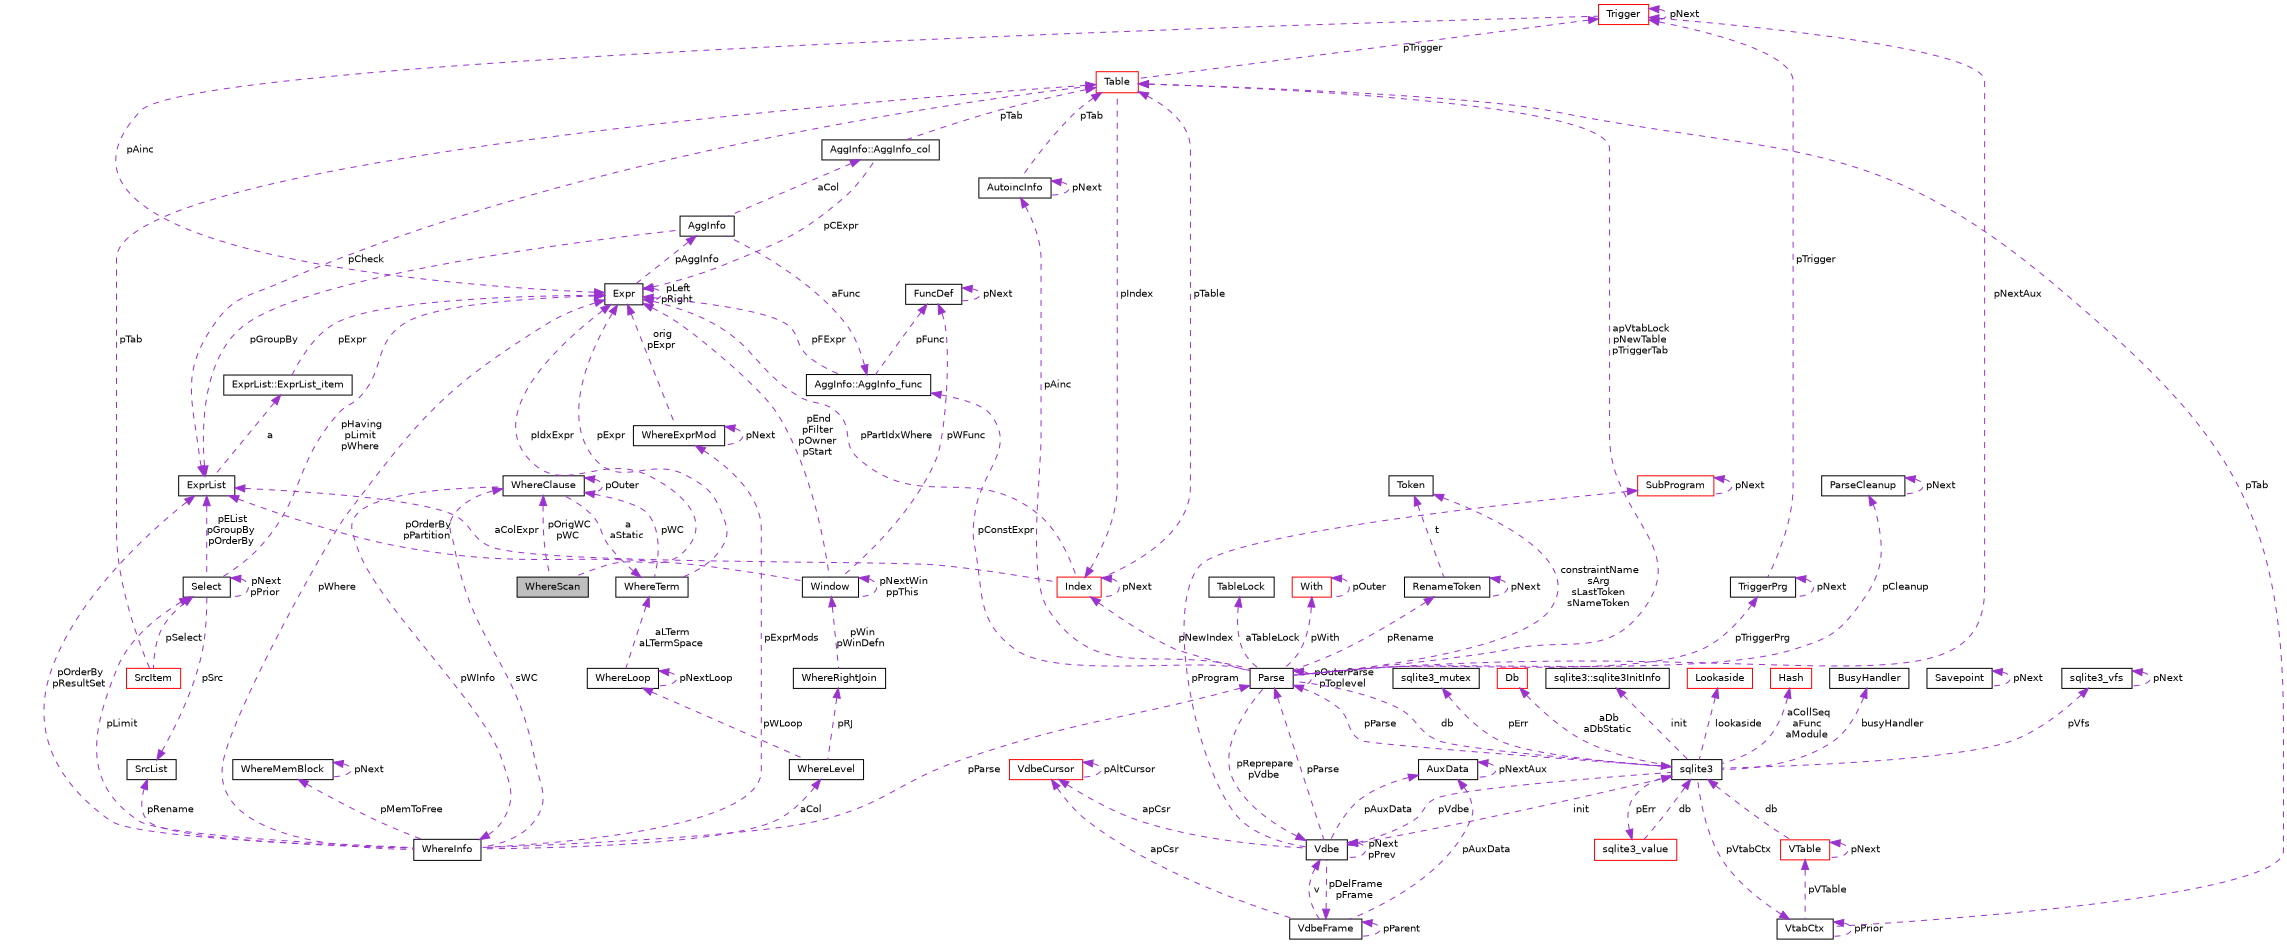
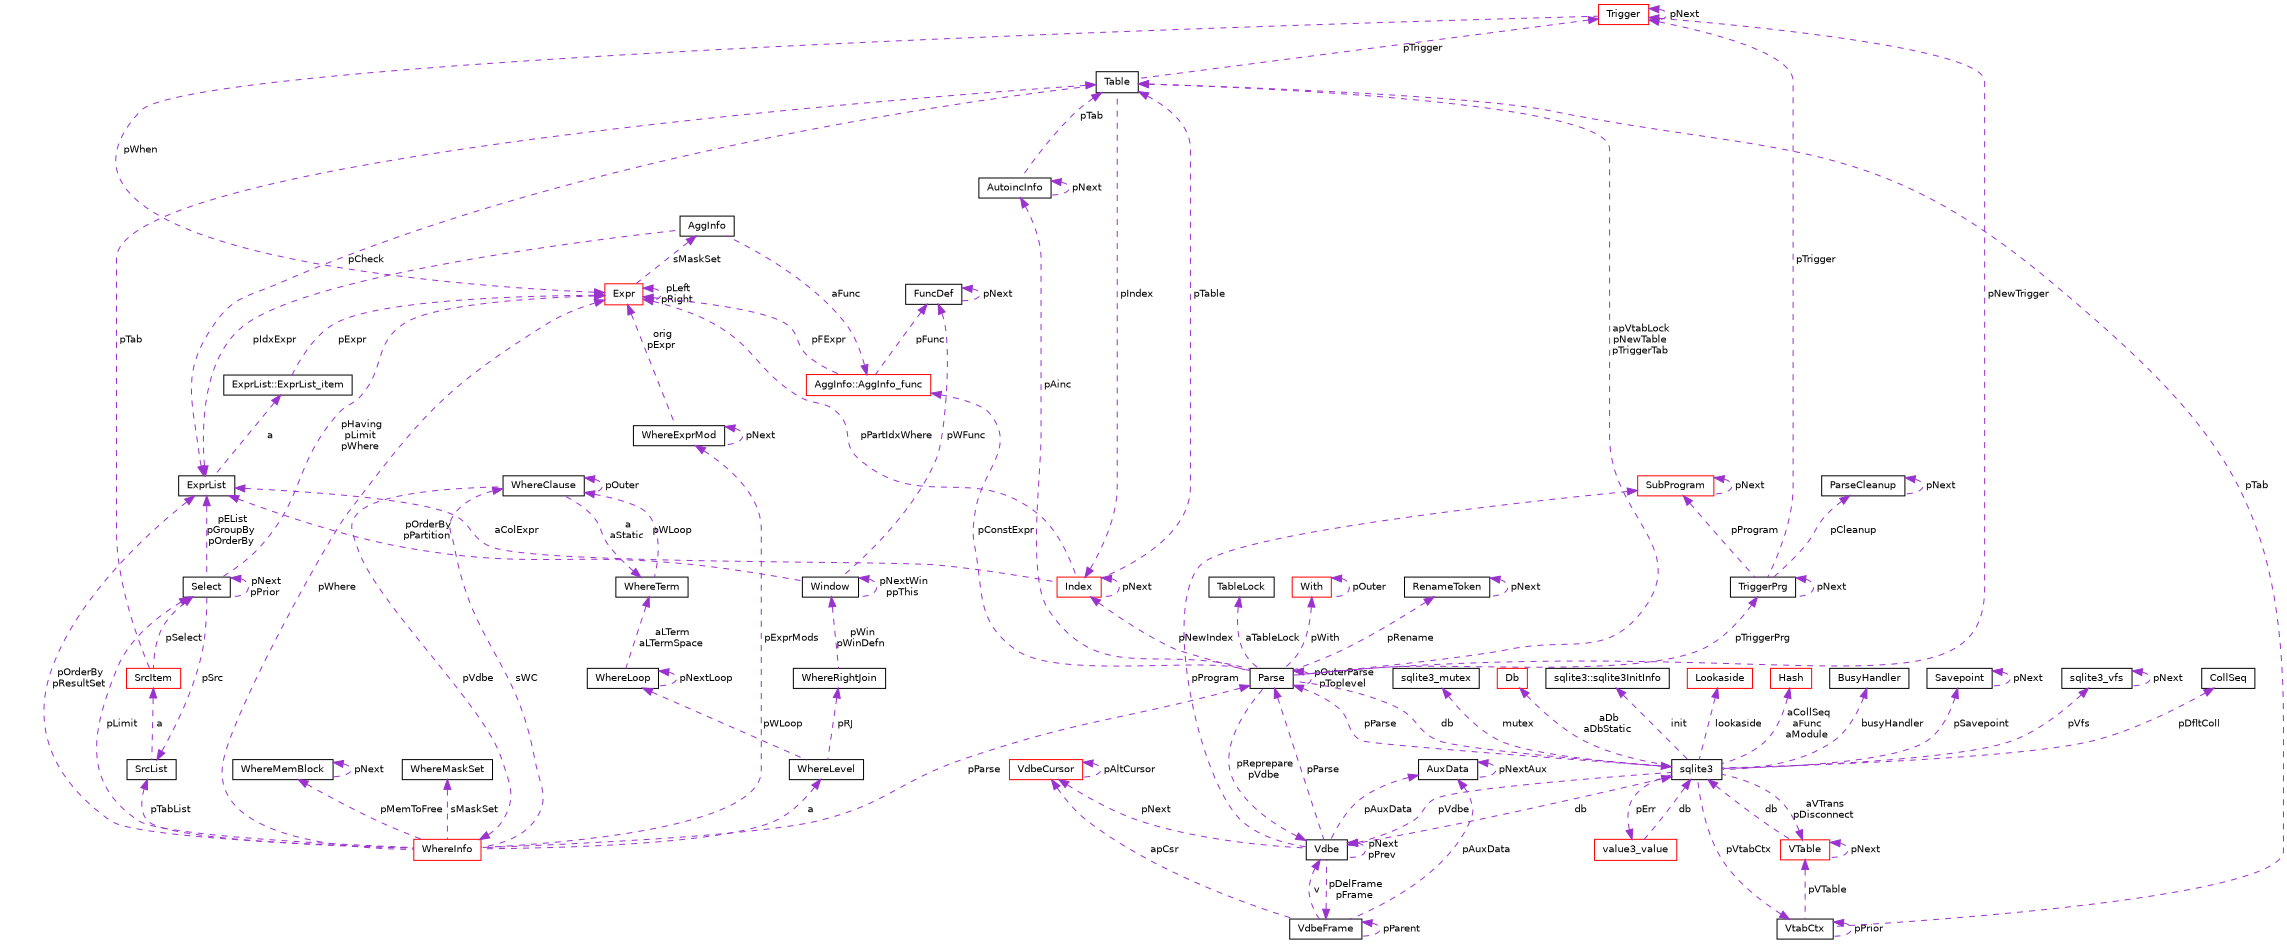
node "Table": color red -> black
edge "Trigger" -> "Expr": label " pAinc" -> " pWhen"
node "AggInfo::AggInfo_col": removed
edge "Expr" -> "AggInfo": label " pAggInfo" -> " sMaskSet"
node "Expr": color black -> red
edge "Parse" -> "Trigger": label " pNextAux" -> " pNewTrigger"
edge "AggInfo" -> "ExprList": label " pGroupBy" -> " pIdxExpr"
node "AggInfo::AggInfo_func": color black -> red
edge "Window" -> "Expr": removed, label "pEnd pFilter pOwner pStart"
edge "WhereTerm" -> "Expr": removed, label "pExpr"
node "Token": removed
edge "WhereTerm" -> "WhereClause": label " pWC" -> " pWLoop"
edge "TriggerPrg" -> "SubProgram": added, label "pProgram"
node "WhereScan": removed
edge "Parse" -> "ParseCleanup": now "TriggerPrg" -> "ParseCleanup"
edge "WhereClause" -> "WhereInfo": label " pWInfo" -> " pVdbe"
node "CollSeq": added
edge "sqlite3" -> "sqlite3_mutex": label " pErr" -> " mutex"
edge "SrcList" -> "SrcItem": added, label "a"
edge "sqlite3" -> "Savepoint": added, label "pSavepoint"
node "WhereMaskSet": added
edge "sqlite3" -> "VTable": added, label "aVTrans pDisconnect"
edge "WhereInfo" -> "SrcList": label " pRename" -> " pTabList"
edge "WhereInfo" -> "WhereLevel": label " aCol" -> " a"
edge "Vdbe" -> "VdbeCursor": label " apCsr" -> " pNext"
edge "Vdbe" -> "sqlite3": label " init" -> " db"
node "WhereInfo": color black -> red
node "sqlite3_value": label "sqlite3_value" -> "value3_value"
